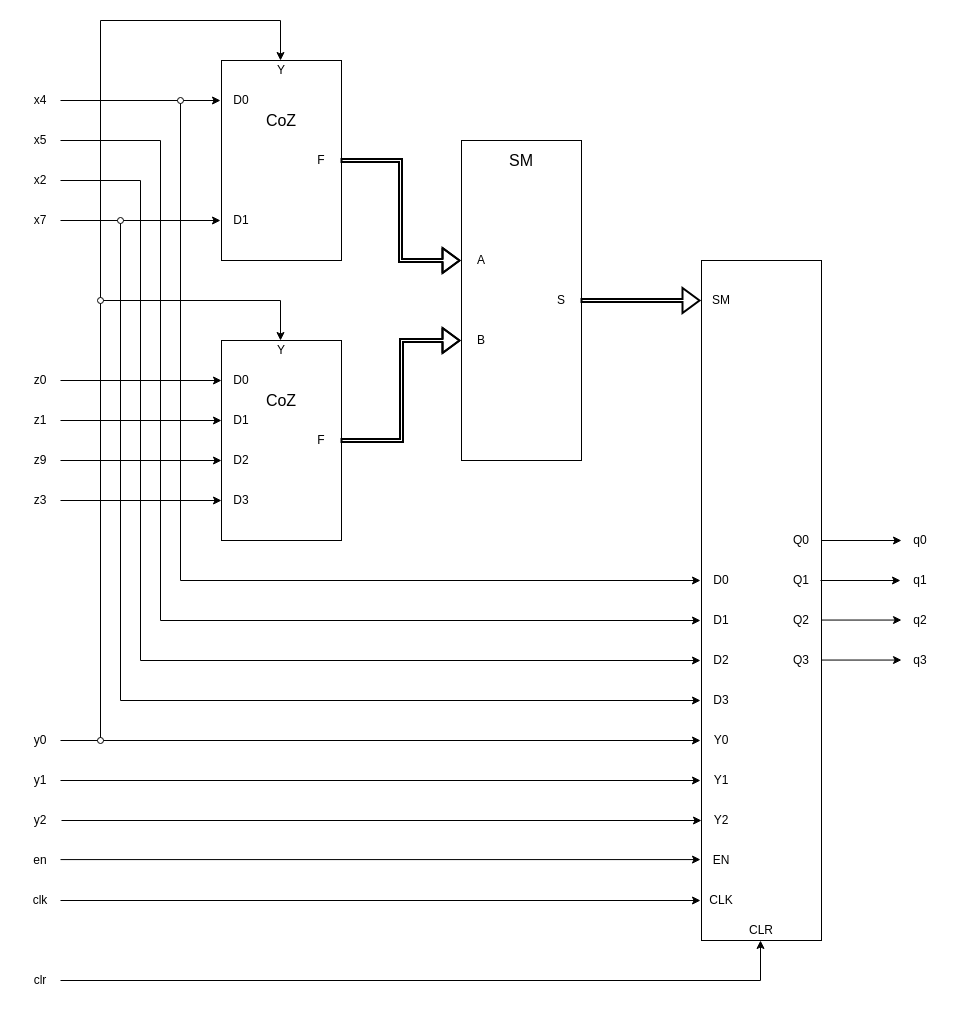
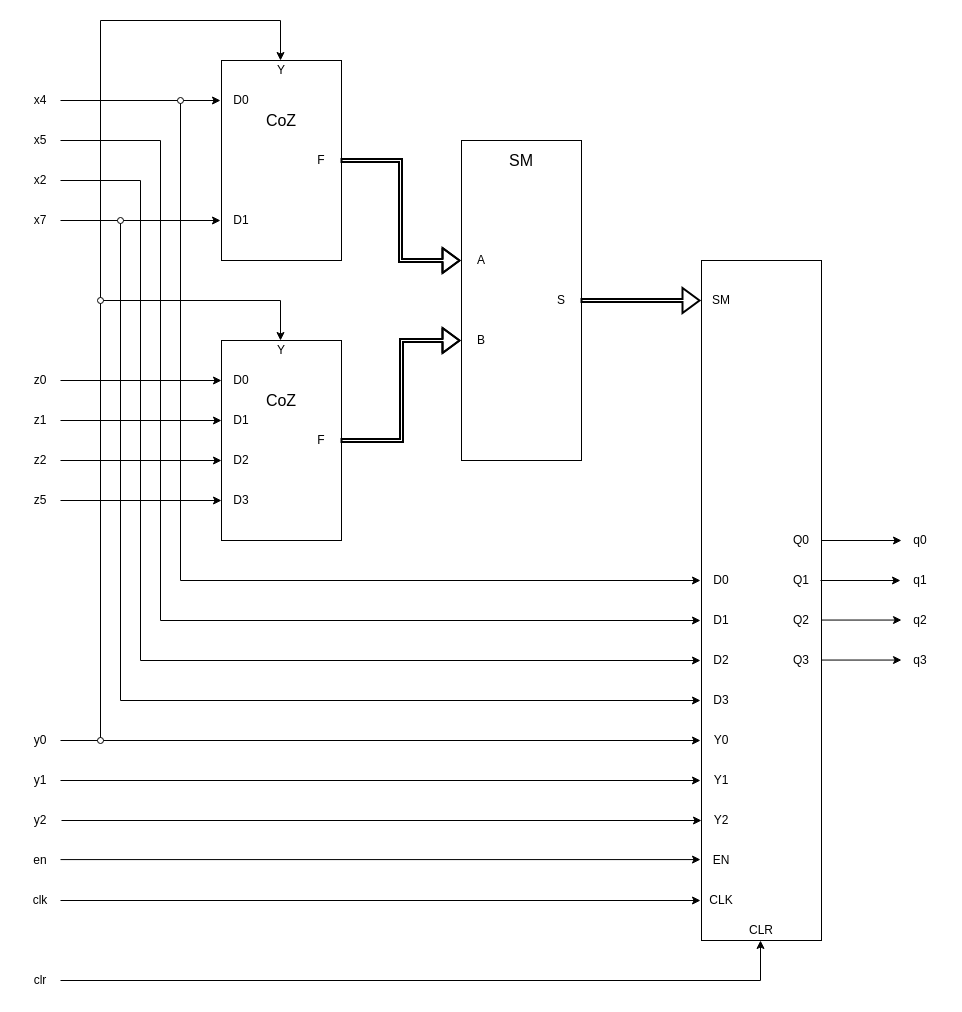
node "z9": label "z9" -> "z2"
node "z3": label "z3" -> "z5"
